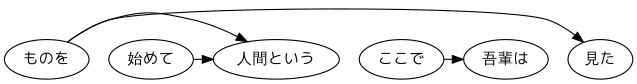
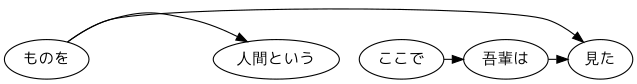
node "始めて": removed
edge "吾輩は" -> "見た": added
